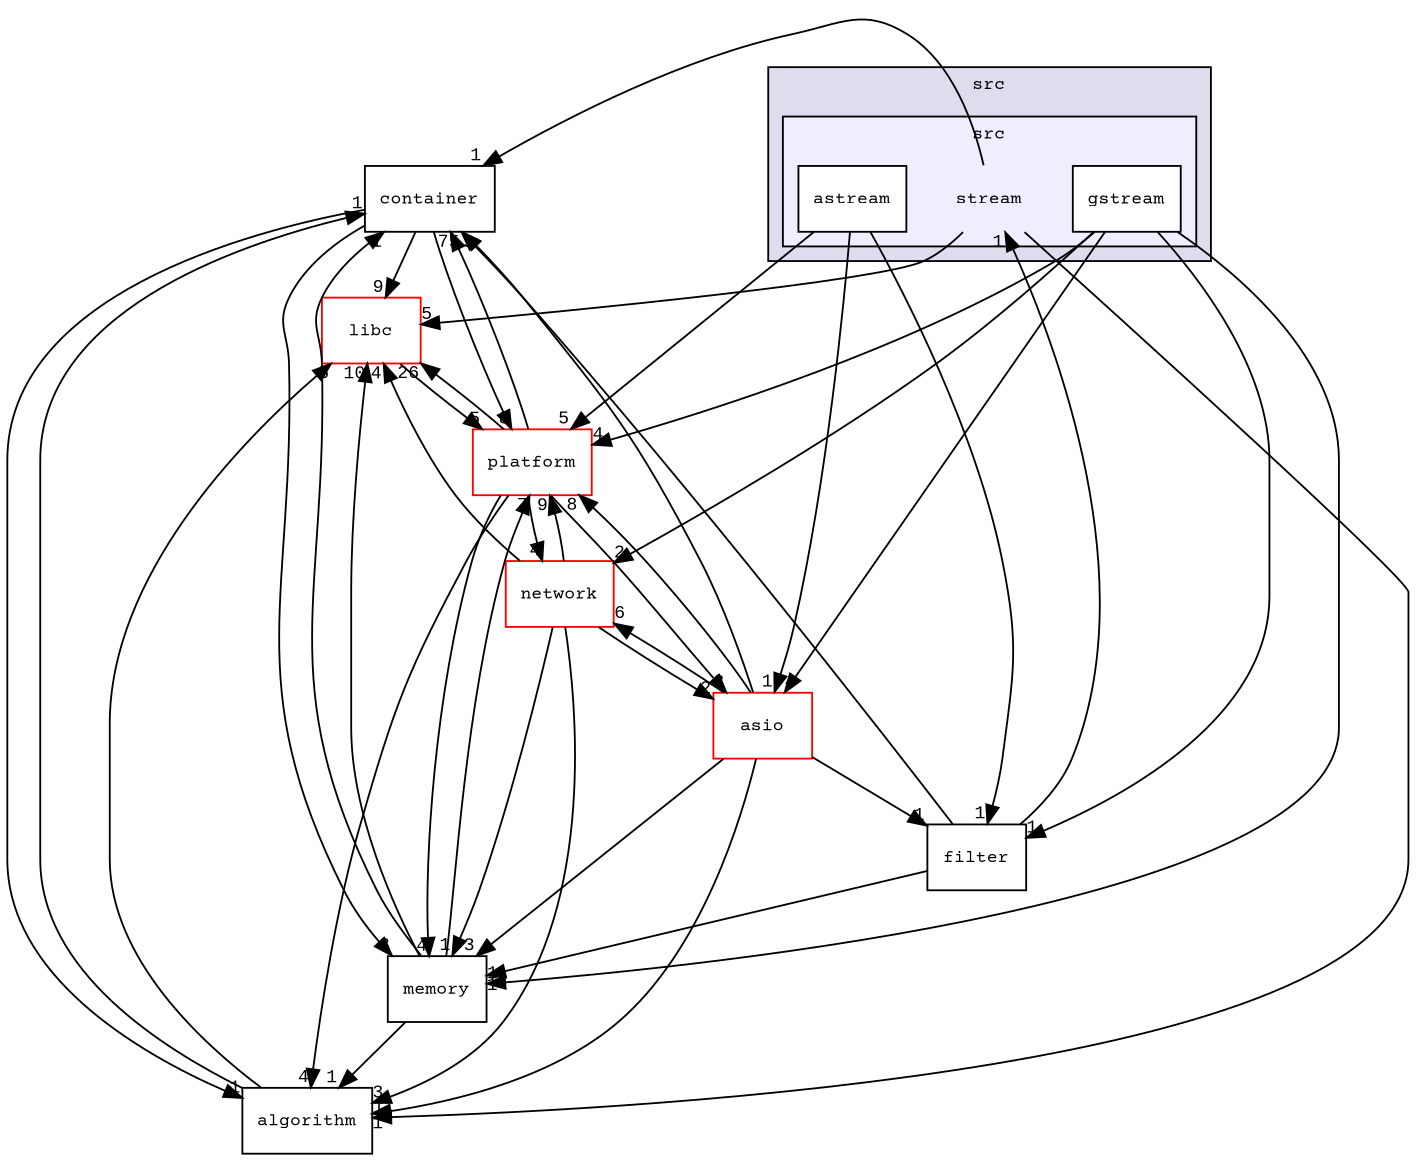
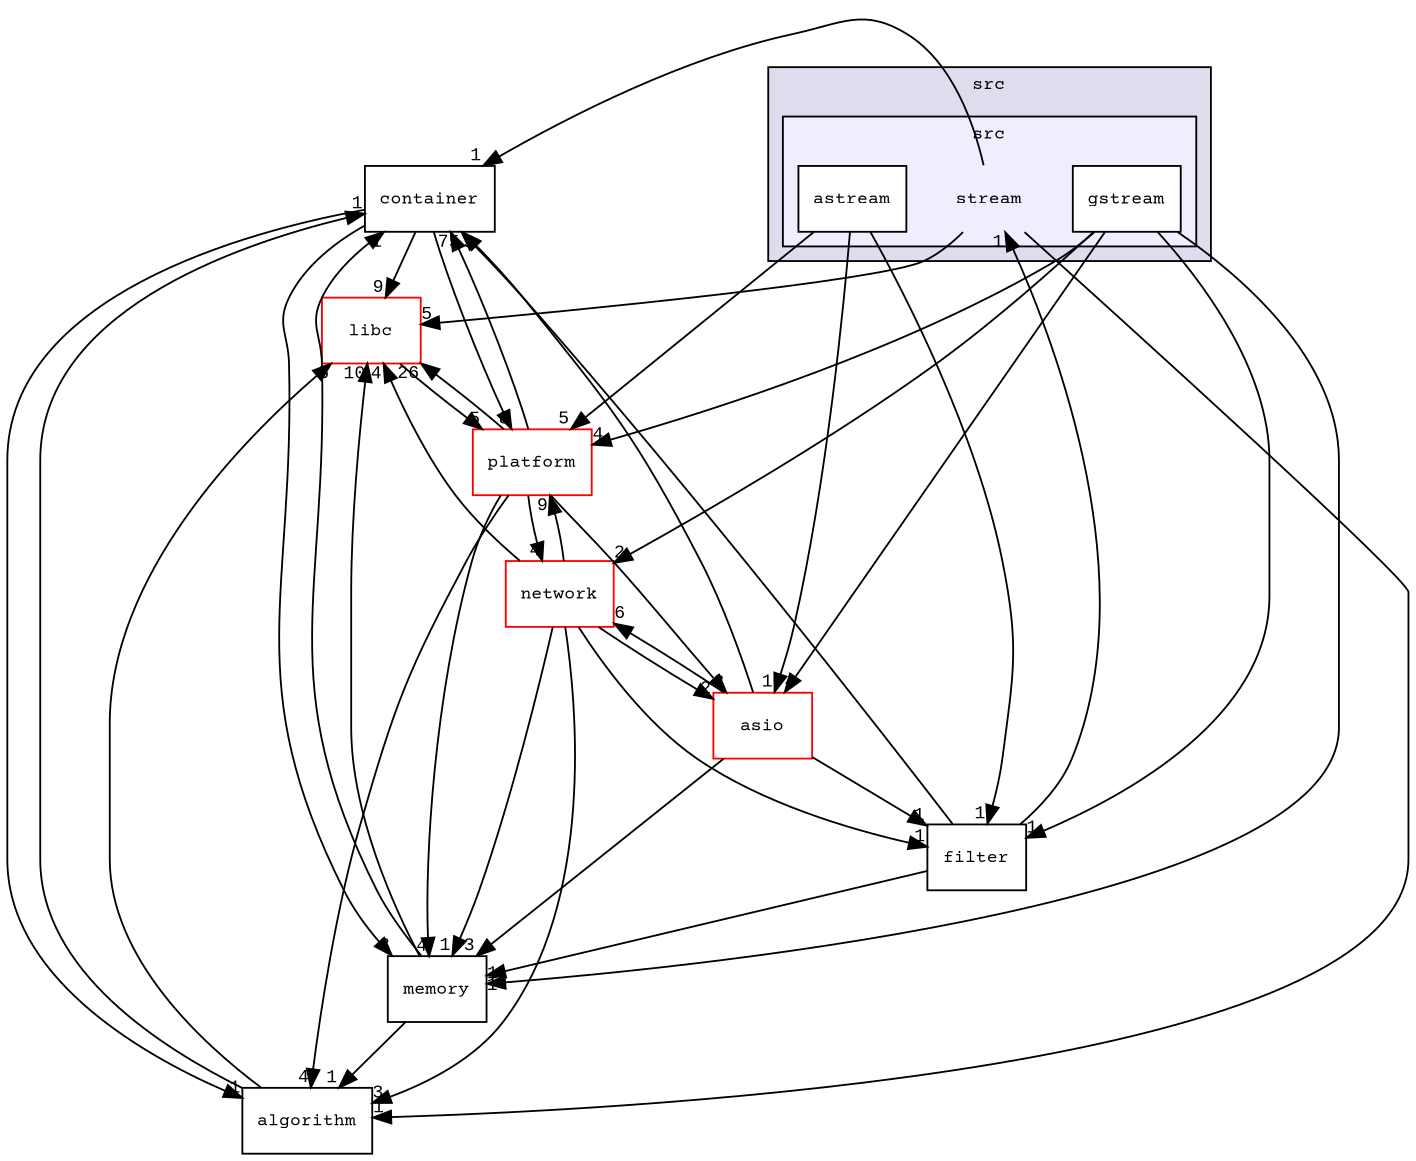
edge "asio" -> "platform": removed
edge "memory" -> "platform": removed
edge "network" -> "filter": added
edge "asio" -> "algorithm": removed
